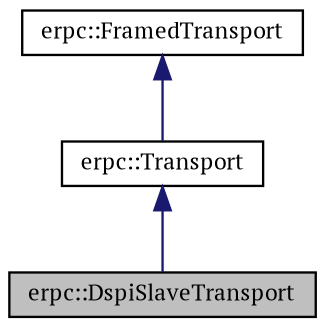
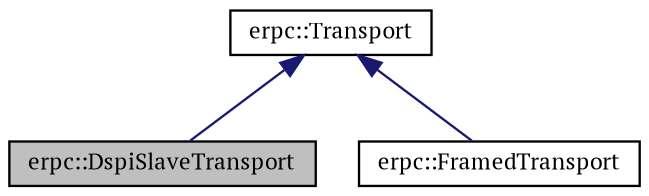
edge "erpc::Transport" -> "erpc::FramedTransport": reversed
